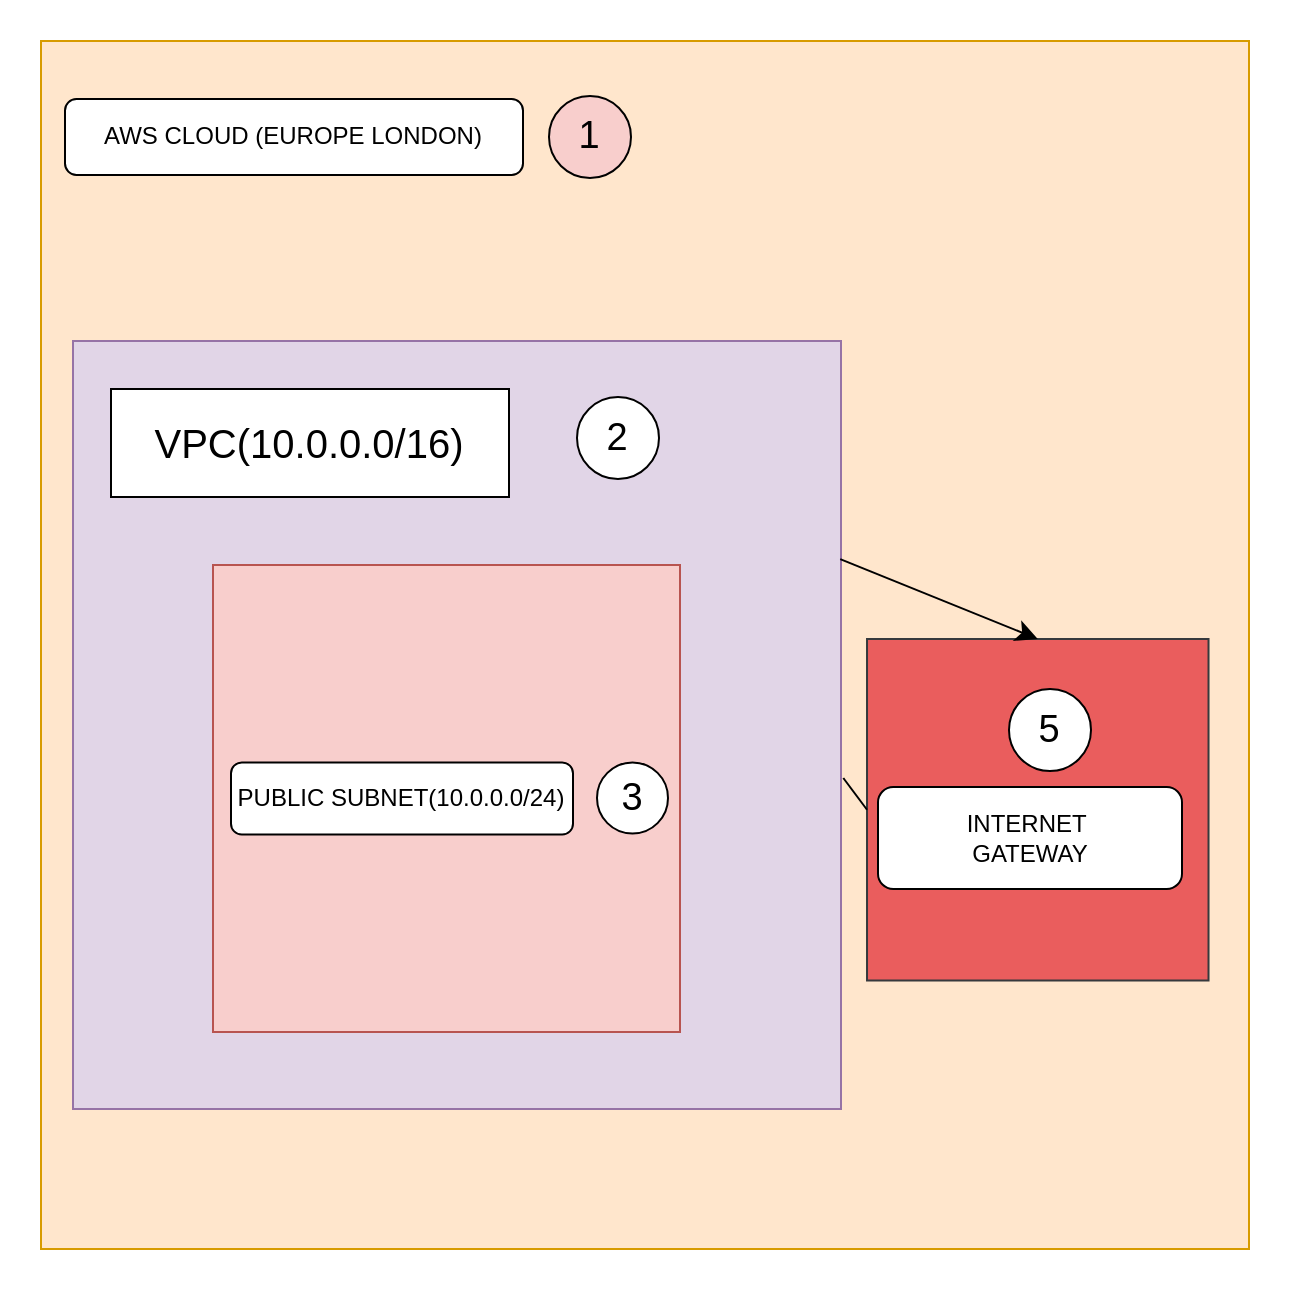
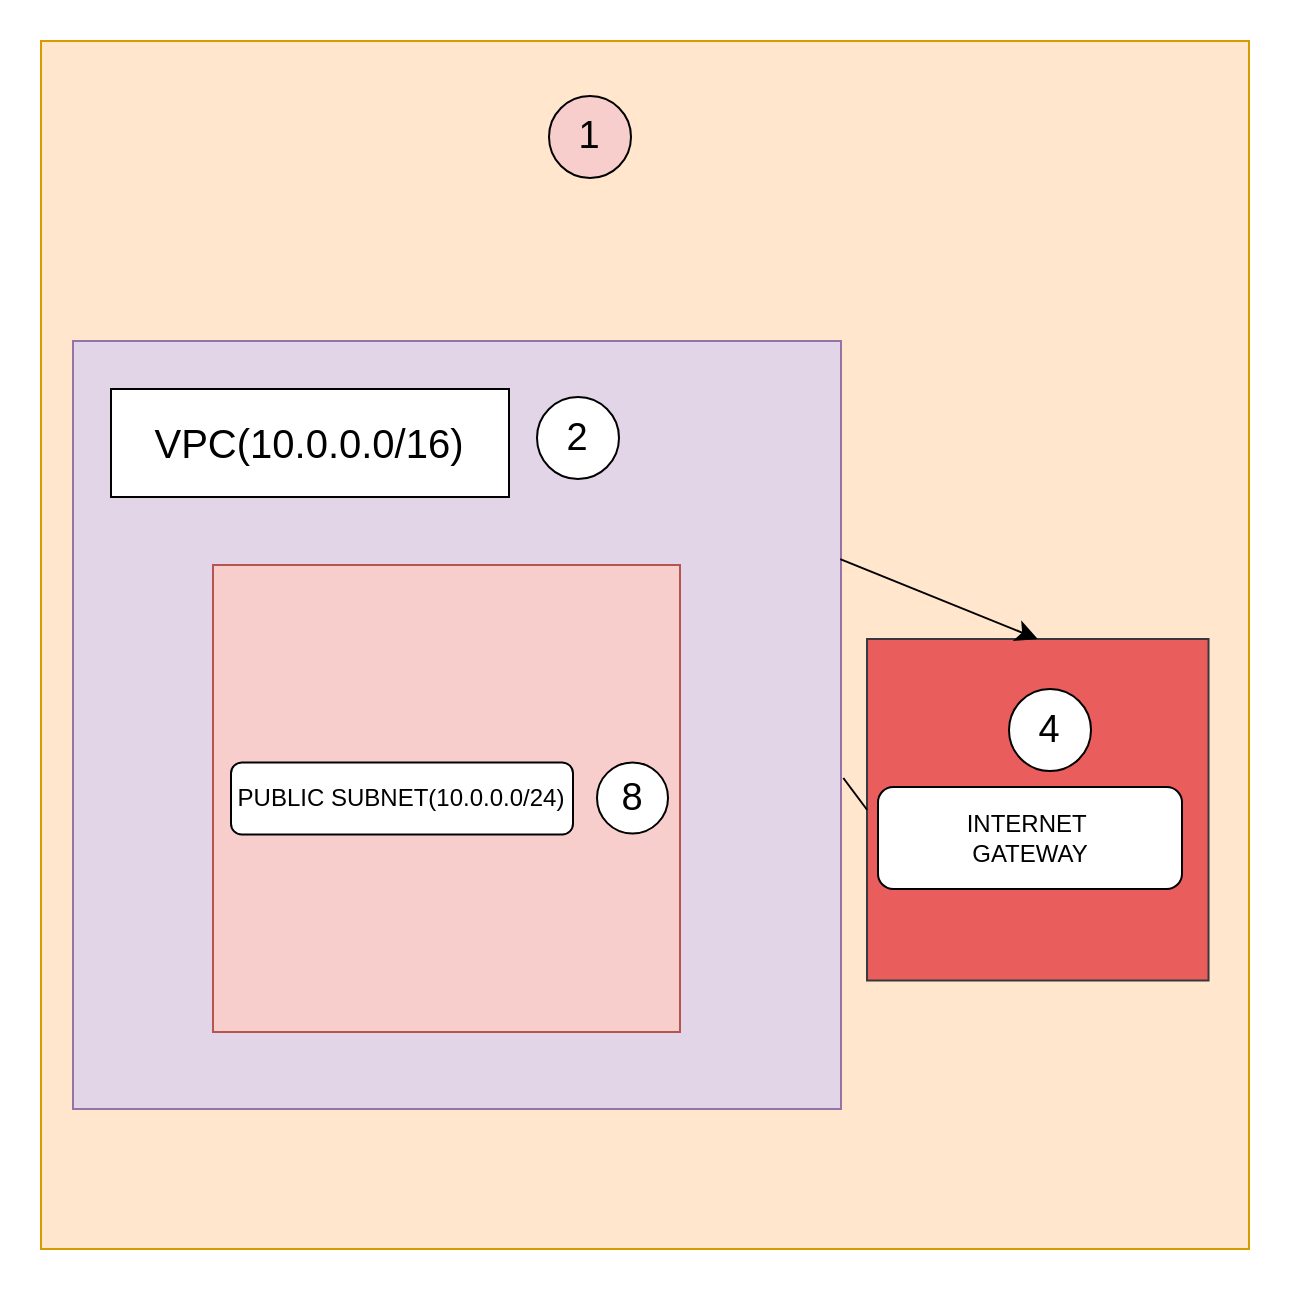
node "AWS CLOUD (EUROPE LONDON)": removed
node "2": moved (618, 438) -> (578, 438)
node "5": label "5" -> "4"
node "3": label "3" -> "8"
